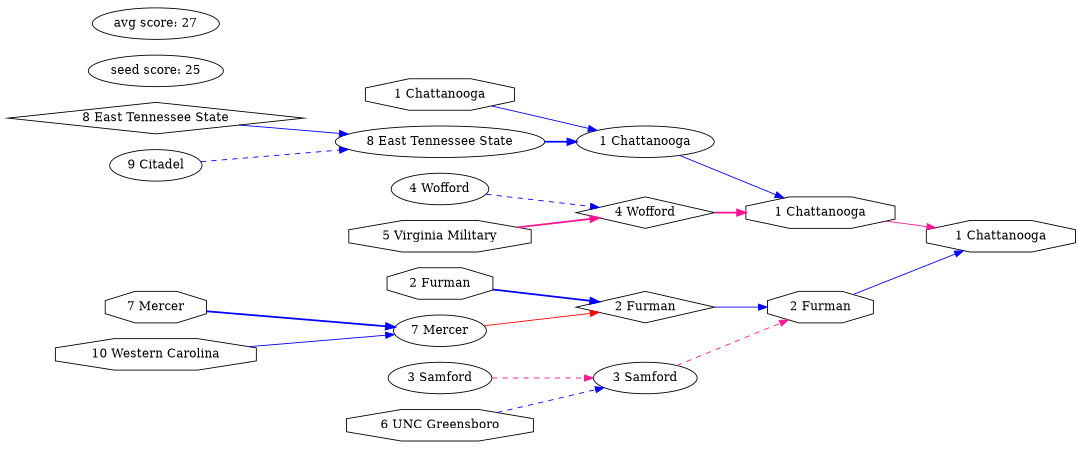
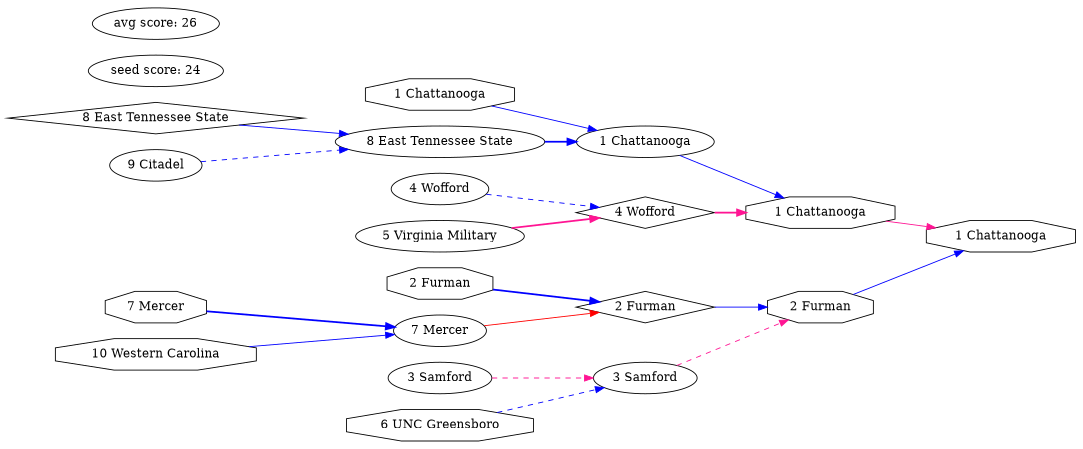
node "avg score: 27": label "avg score: 27" -> "avg score: 26"
node "seed score: 25": label "seed score: 25" -> "seed score: 24"
node "5 Virginia Military": shape octagon -> ellipse
